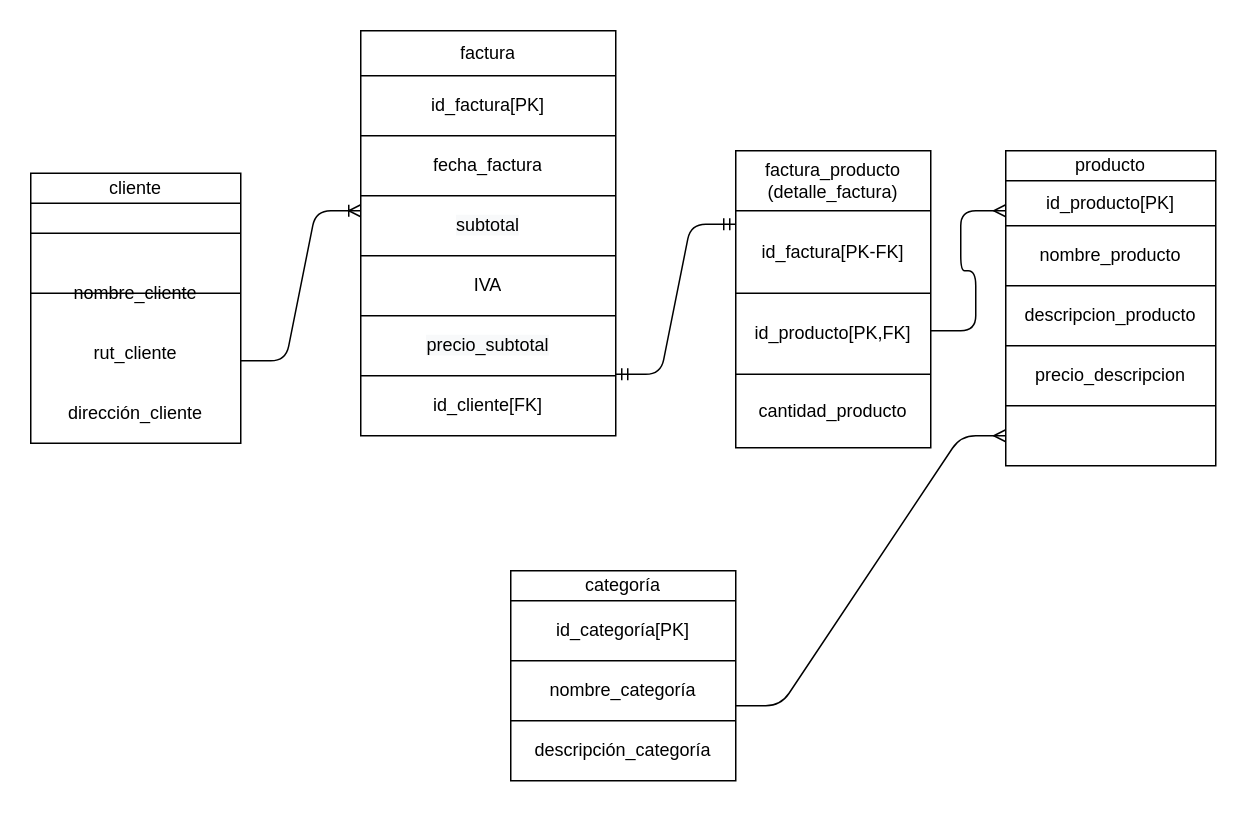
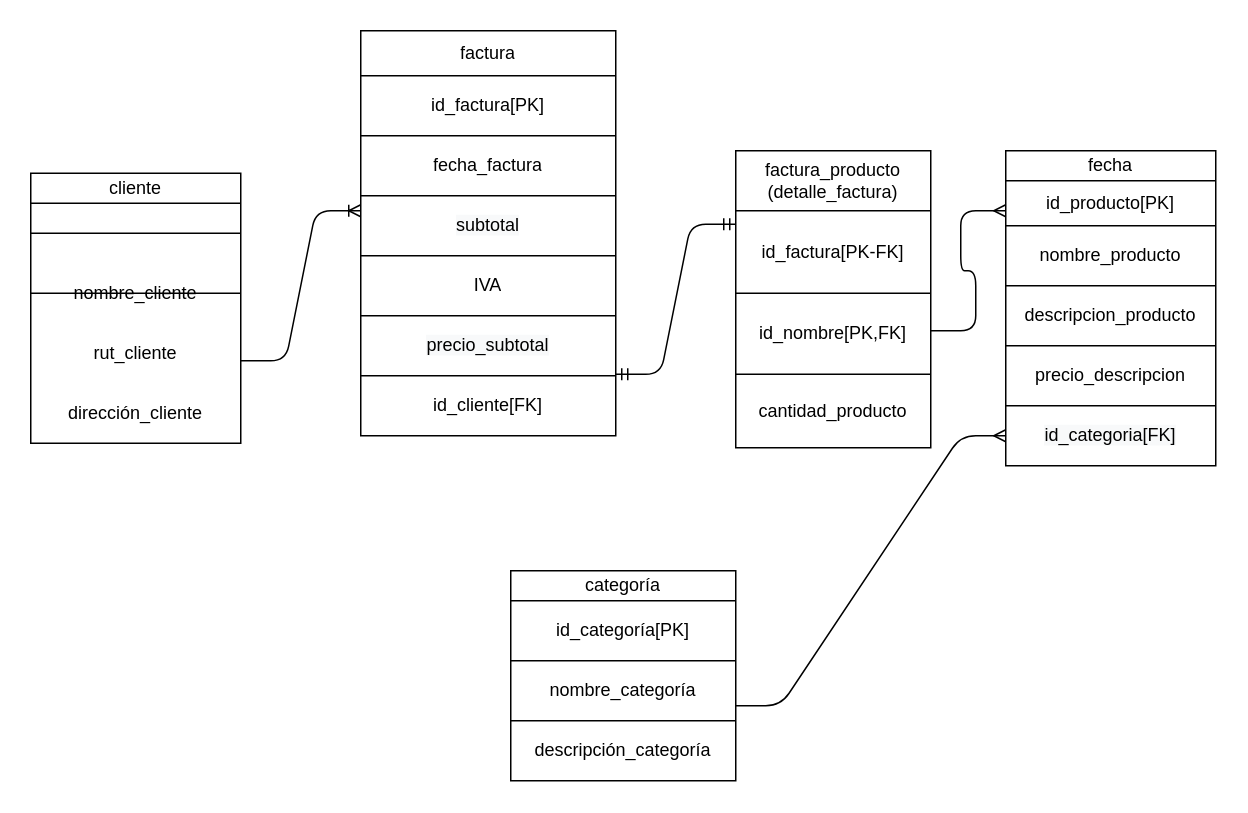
node "producto": label "producto" -> "fecha"
node "id_producto[PK,FK]": label "id_producto[PK,FK]" -> "id_nombre[PK,FK]"
node "id_categoria[FK]": added
